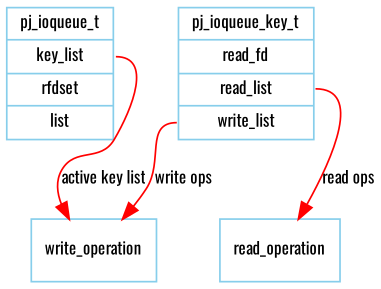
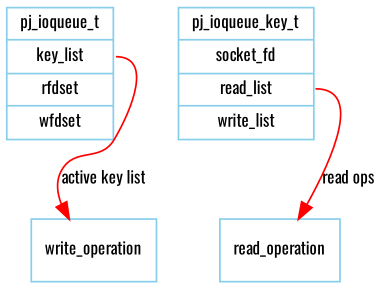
node "pj_ioqueue_key_t": text "read_fd" -> "socket_fd"
node "pj_ioqueue_t": text "list" -> "wfdset"
edge "pj_ioqueue_key_t" -> "write_operation": removed, label "write ops"
